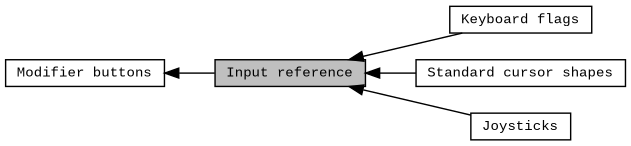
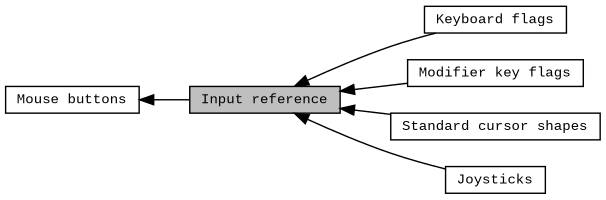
node "Modifier buttons": label "Modifier buttons" -> "Mouse buttons"
node "Modifier key flags": added
